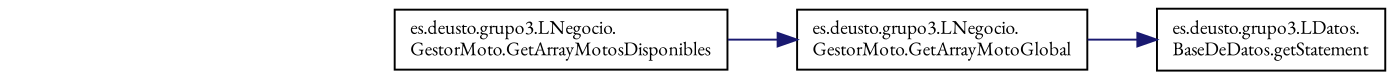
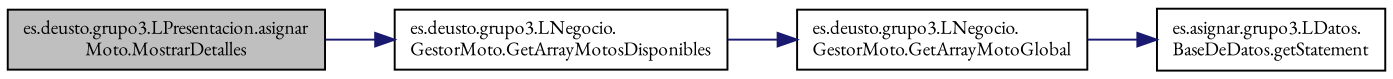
node "es.deusto.grupo3.LPresentacion.asignar Moto.MostrarDetalles": added
node "es.deusto.grupo3.LDatos. BaseDeDatos.getStatement": label "es.deusto.grupo3.LDatos. BaseDeDatos.getStatement" -> "es.asignar.grupo3.LDatos. BaseDeDatos.getStatement"
